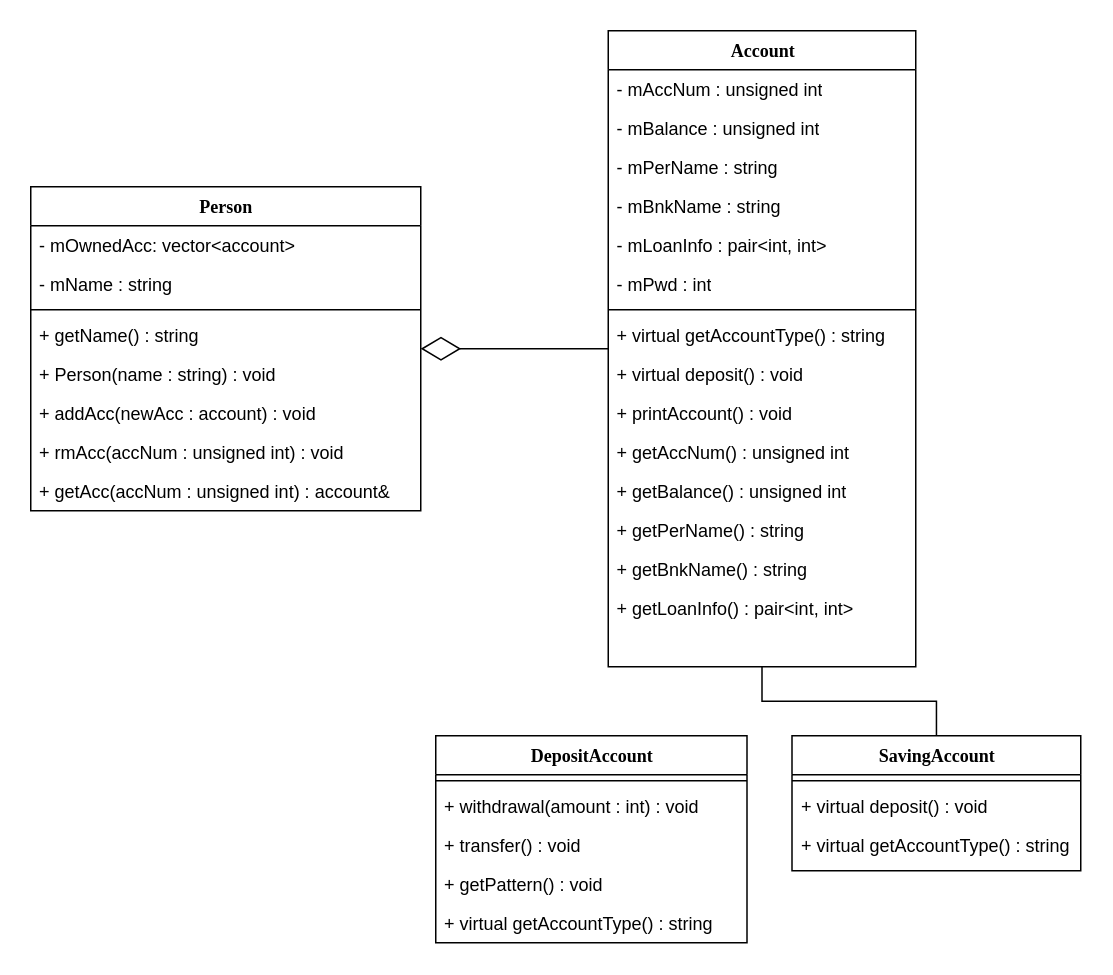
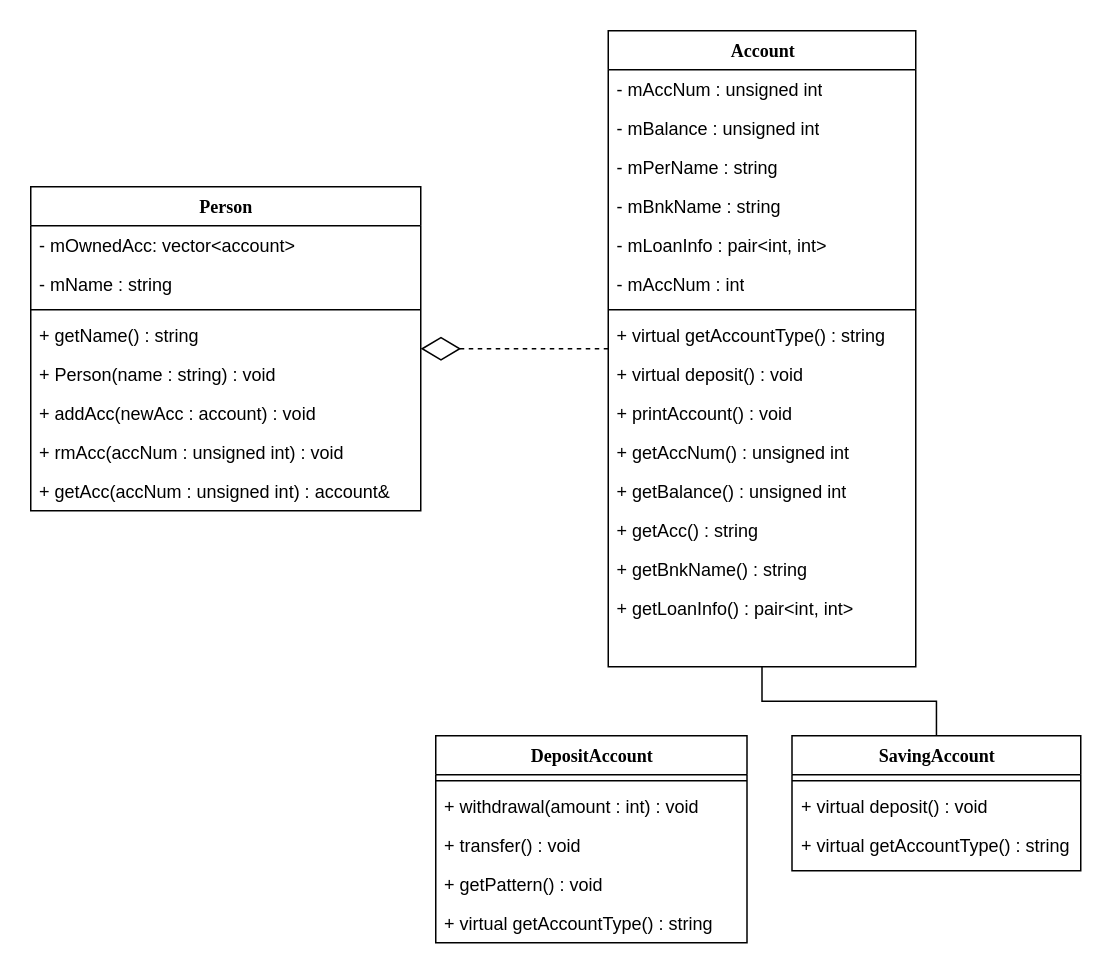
node "- mPwd : int": label "- mPwd : int" -> "- mAccNum : int"
edge "Account" -> "Person": style solid -> dashed
node "+ getPerName() : string": label "+ getPerName() : string" -> "+ getAcc() : string"
